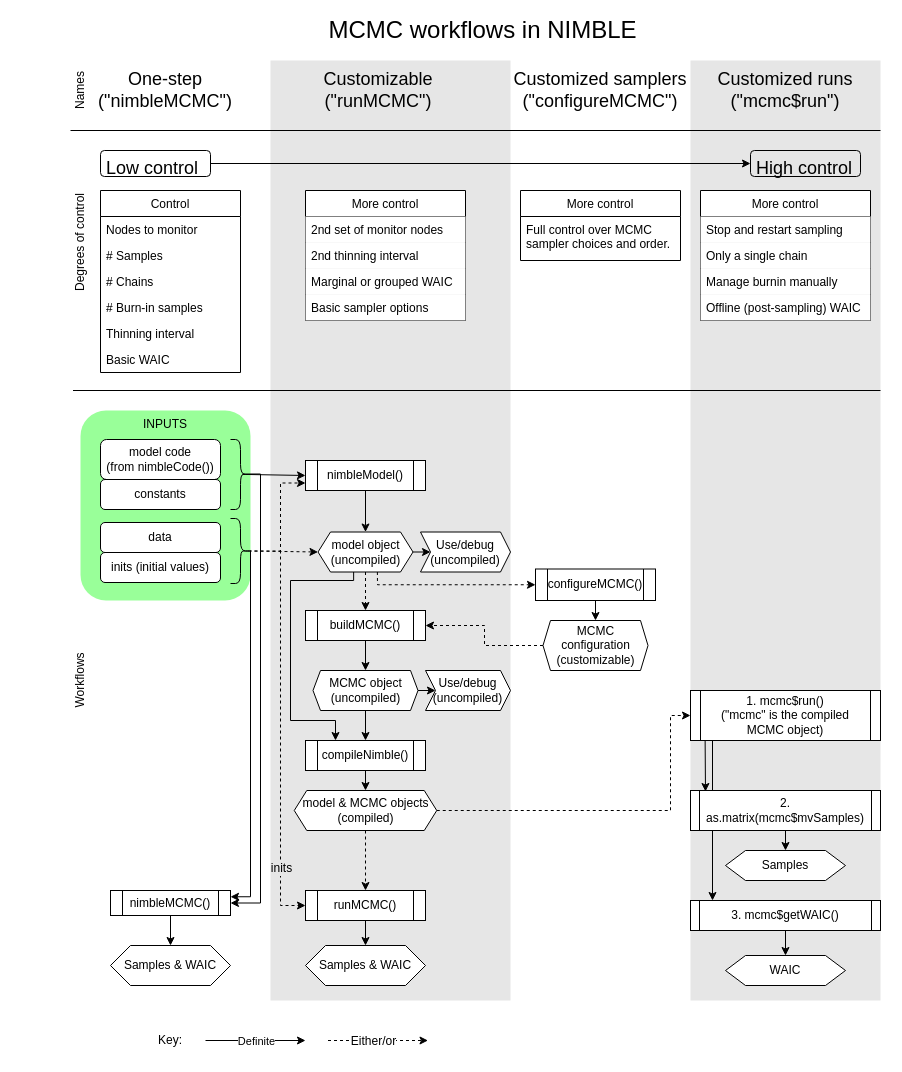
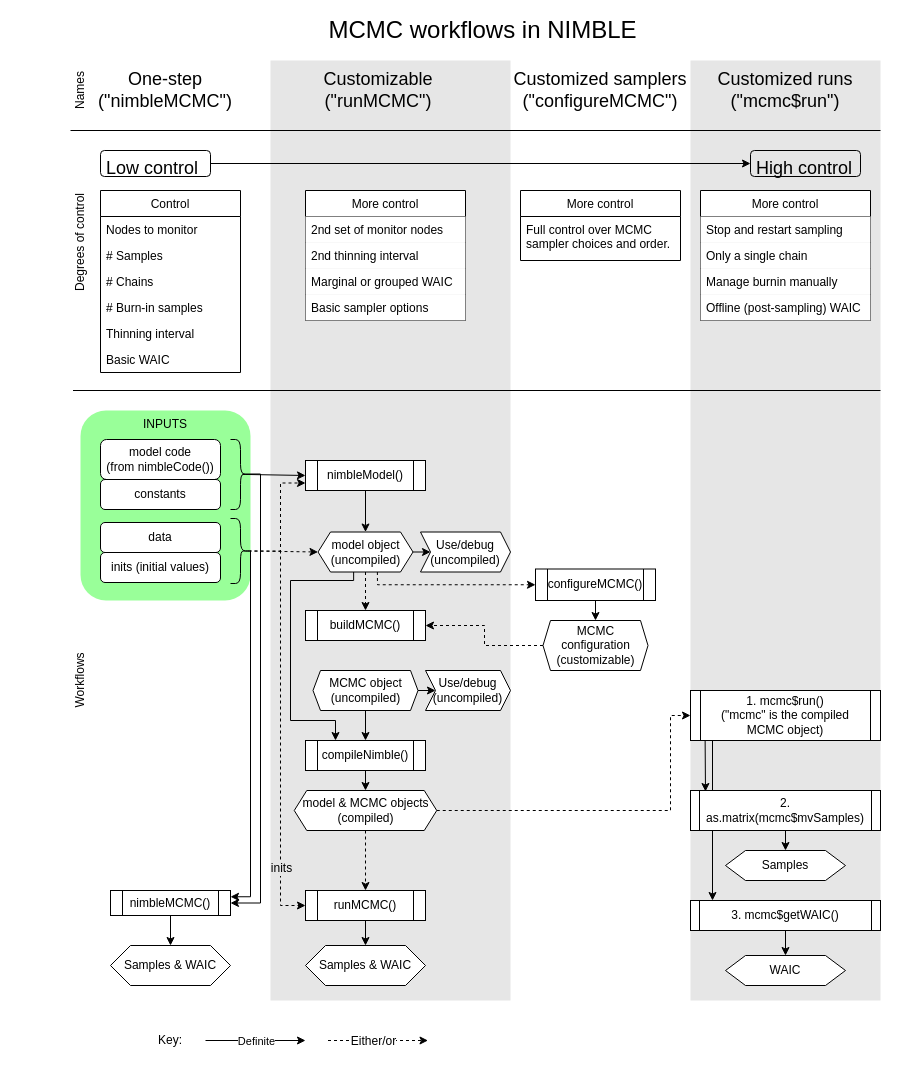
edge "buildMCMC()" -> "MCMC object (uncompiled)": removed
